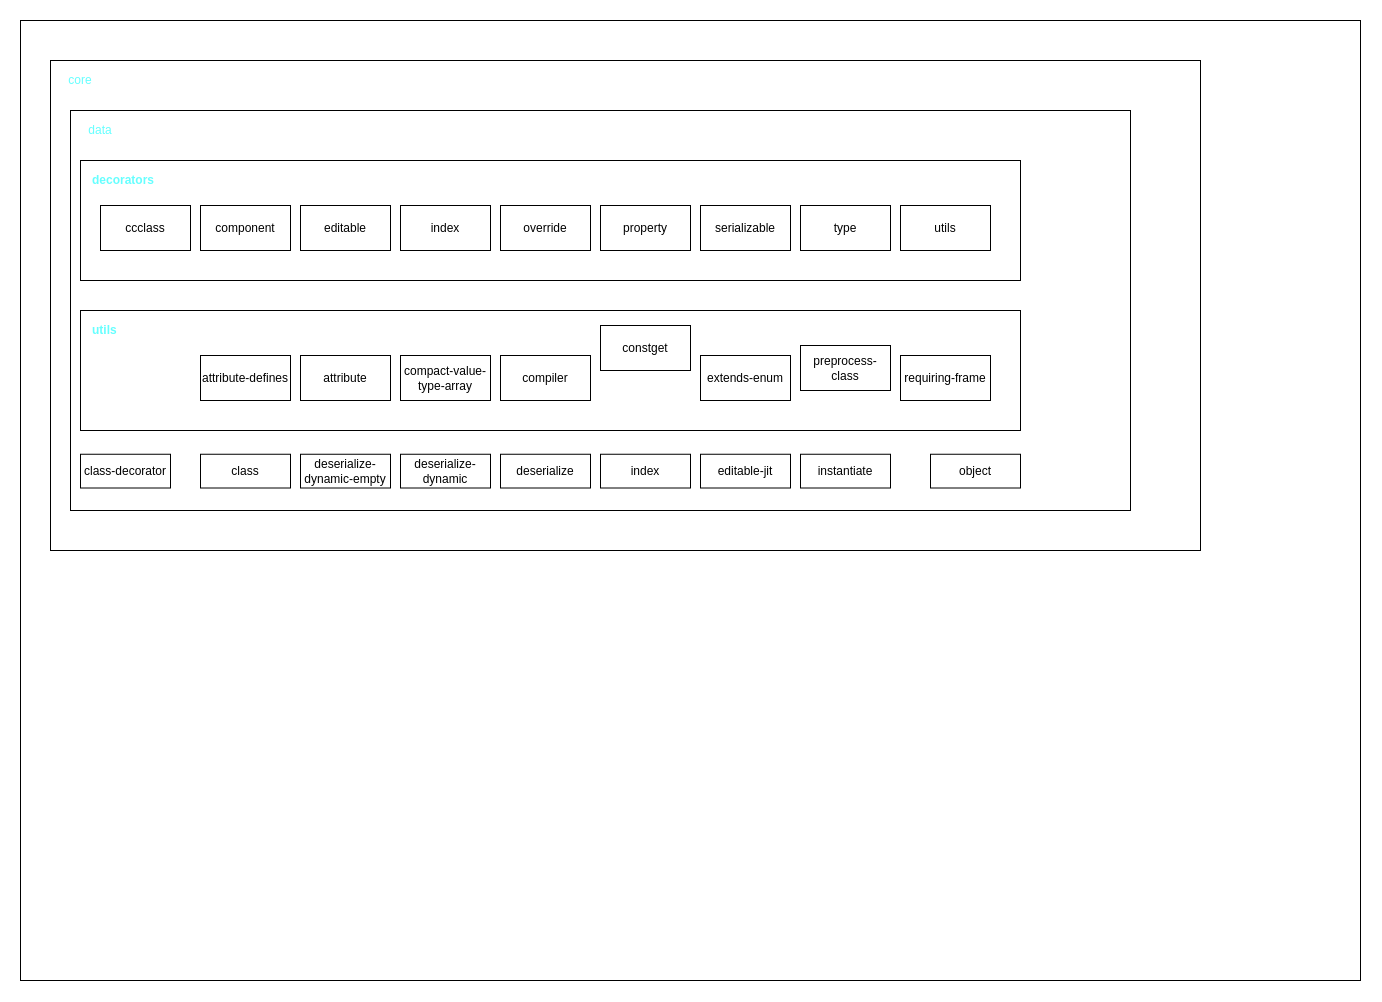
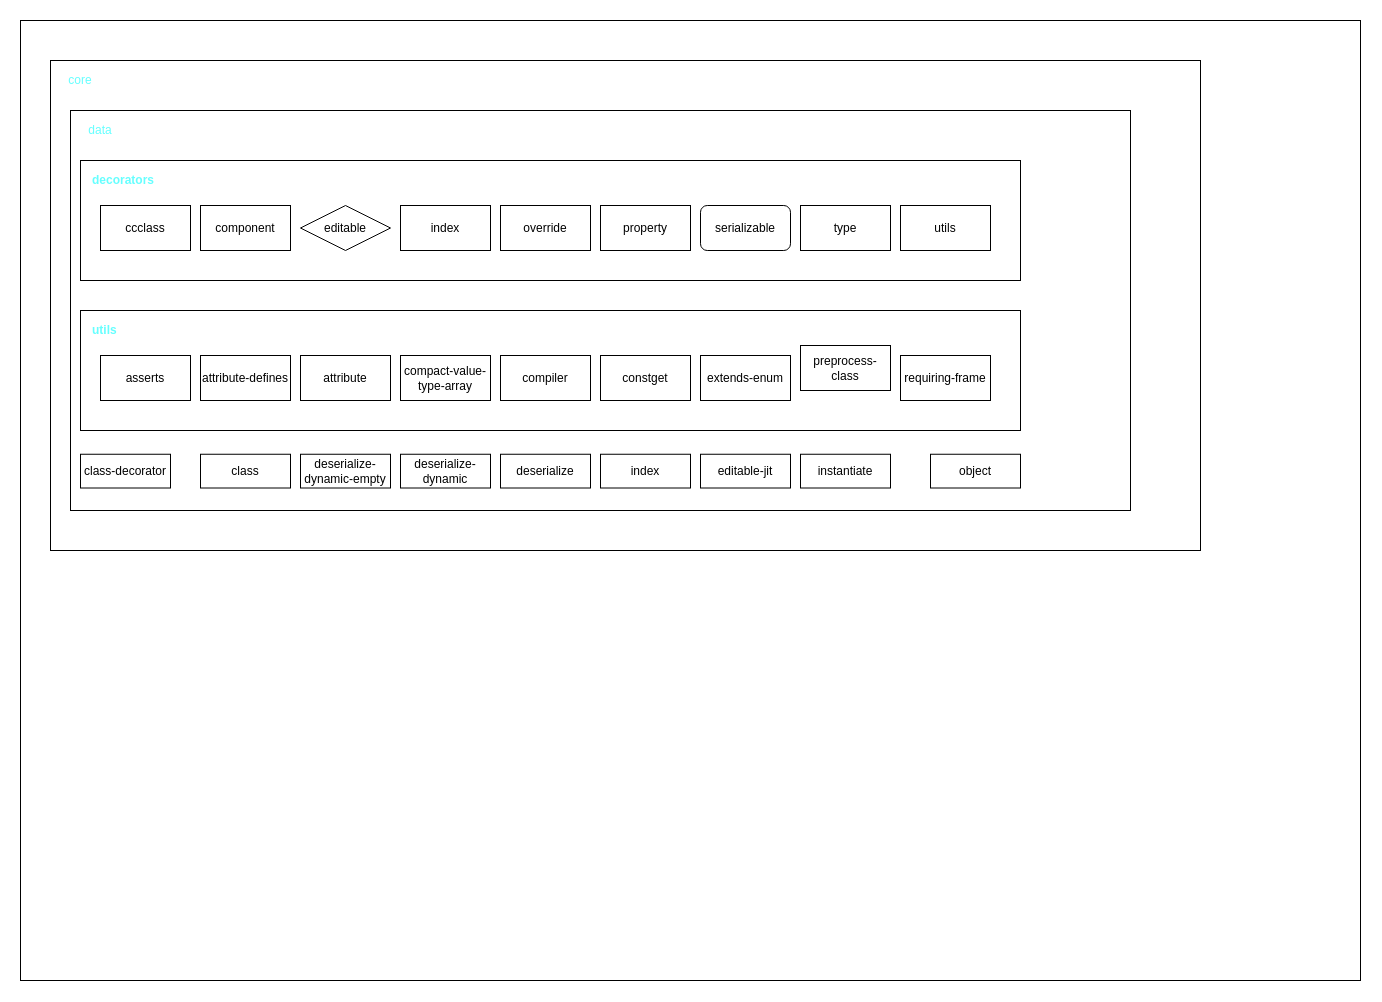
node "editable": shape rectangle -> diamond
node "serializable": shape rectangle -> rounded rectangle
node "constget": moved (646, 348) -> (646, 378)
node "asserts": added
